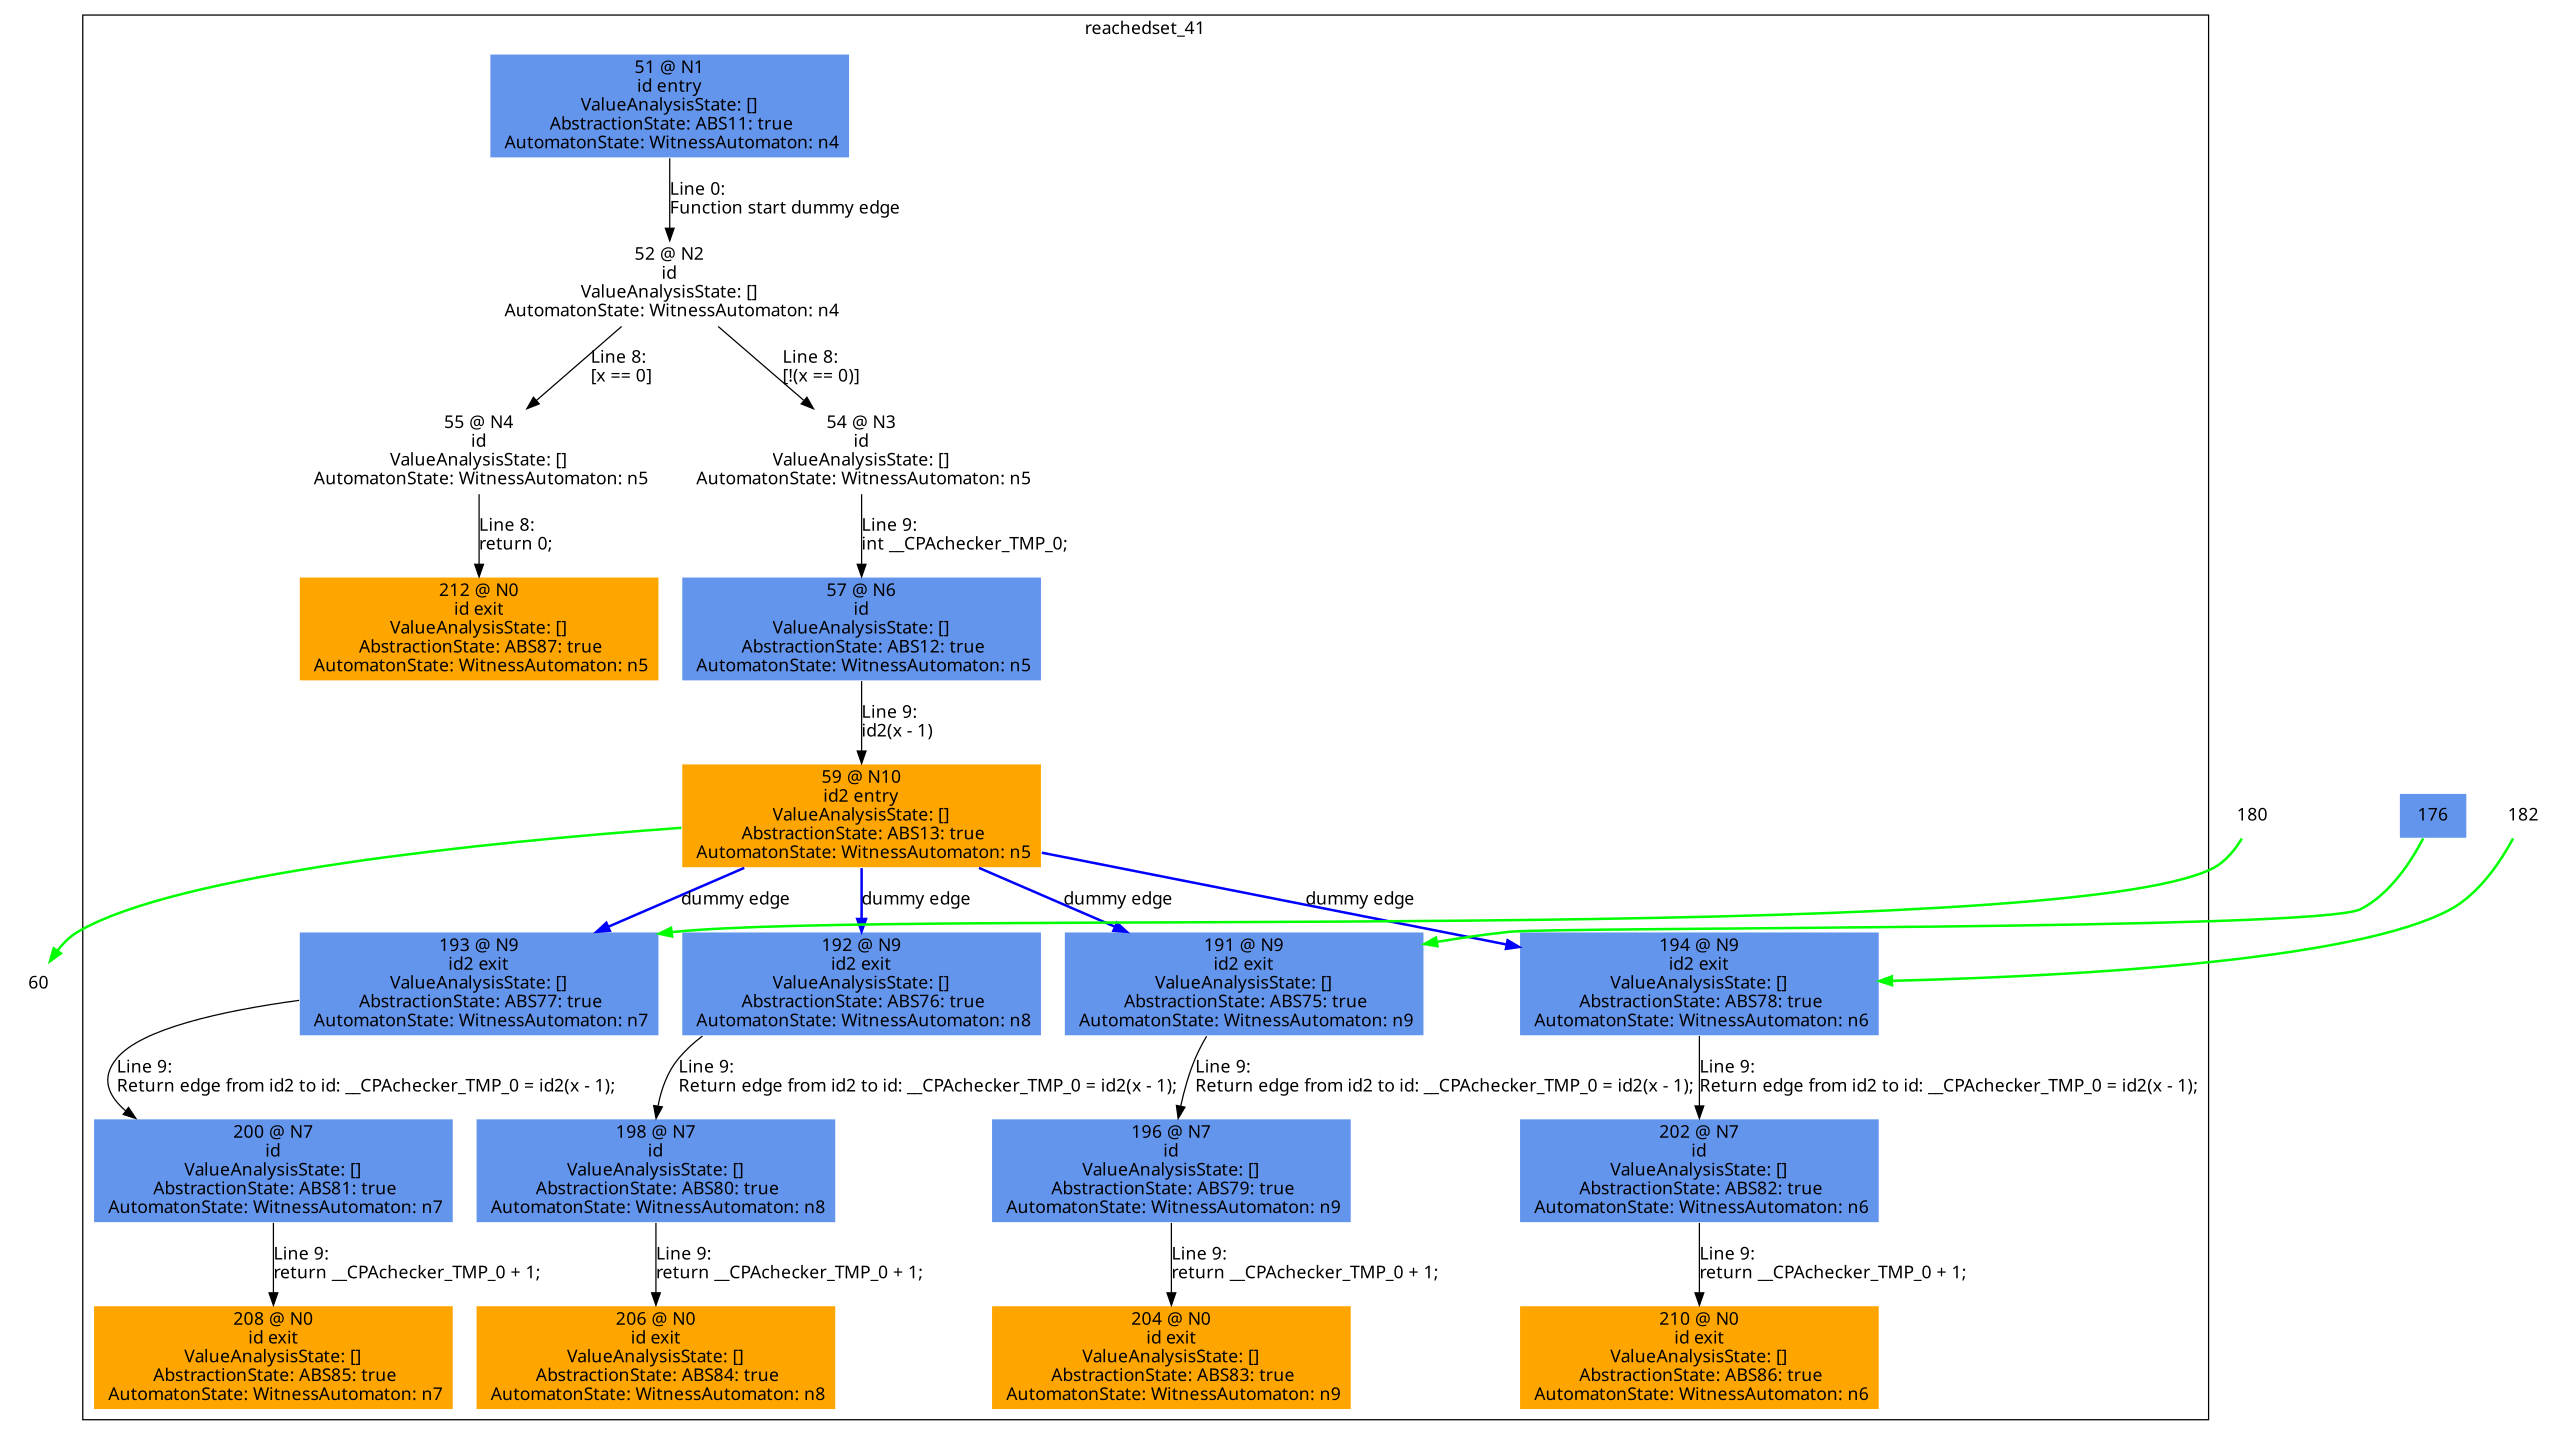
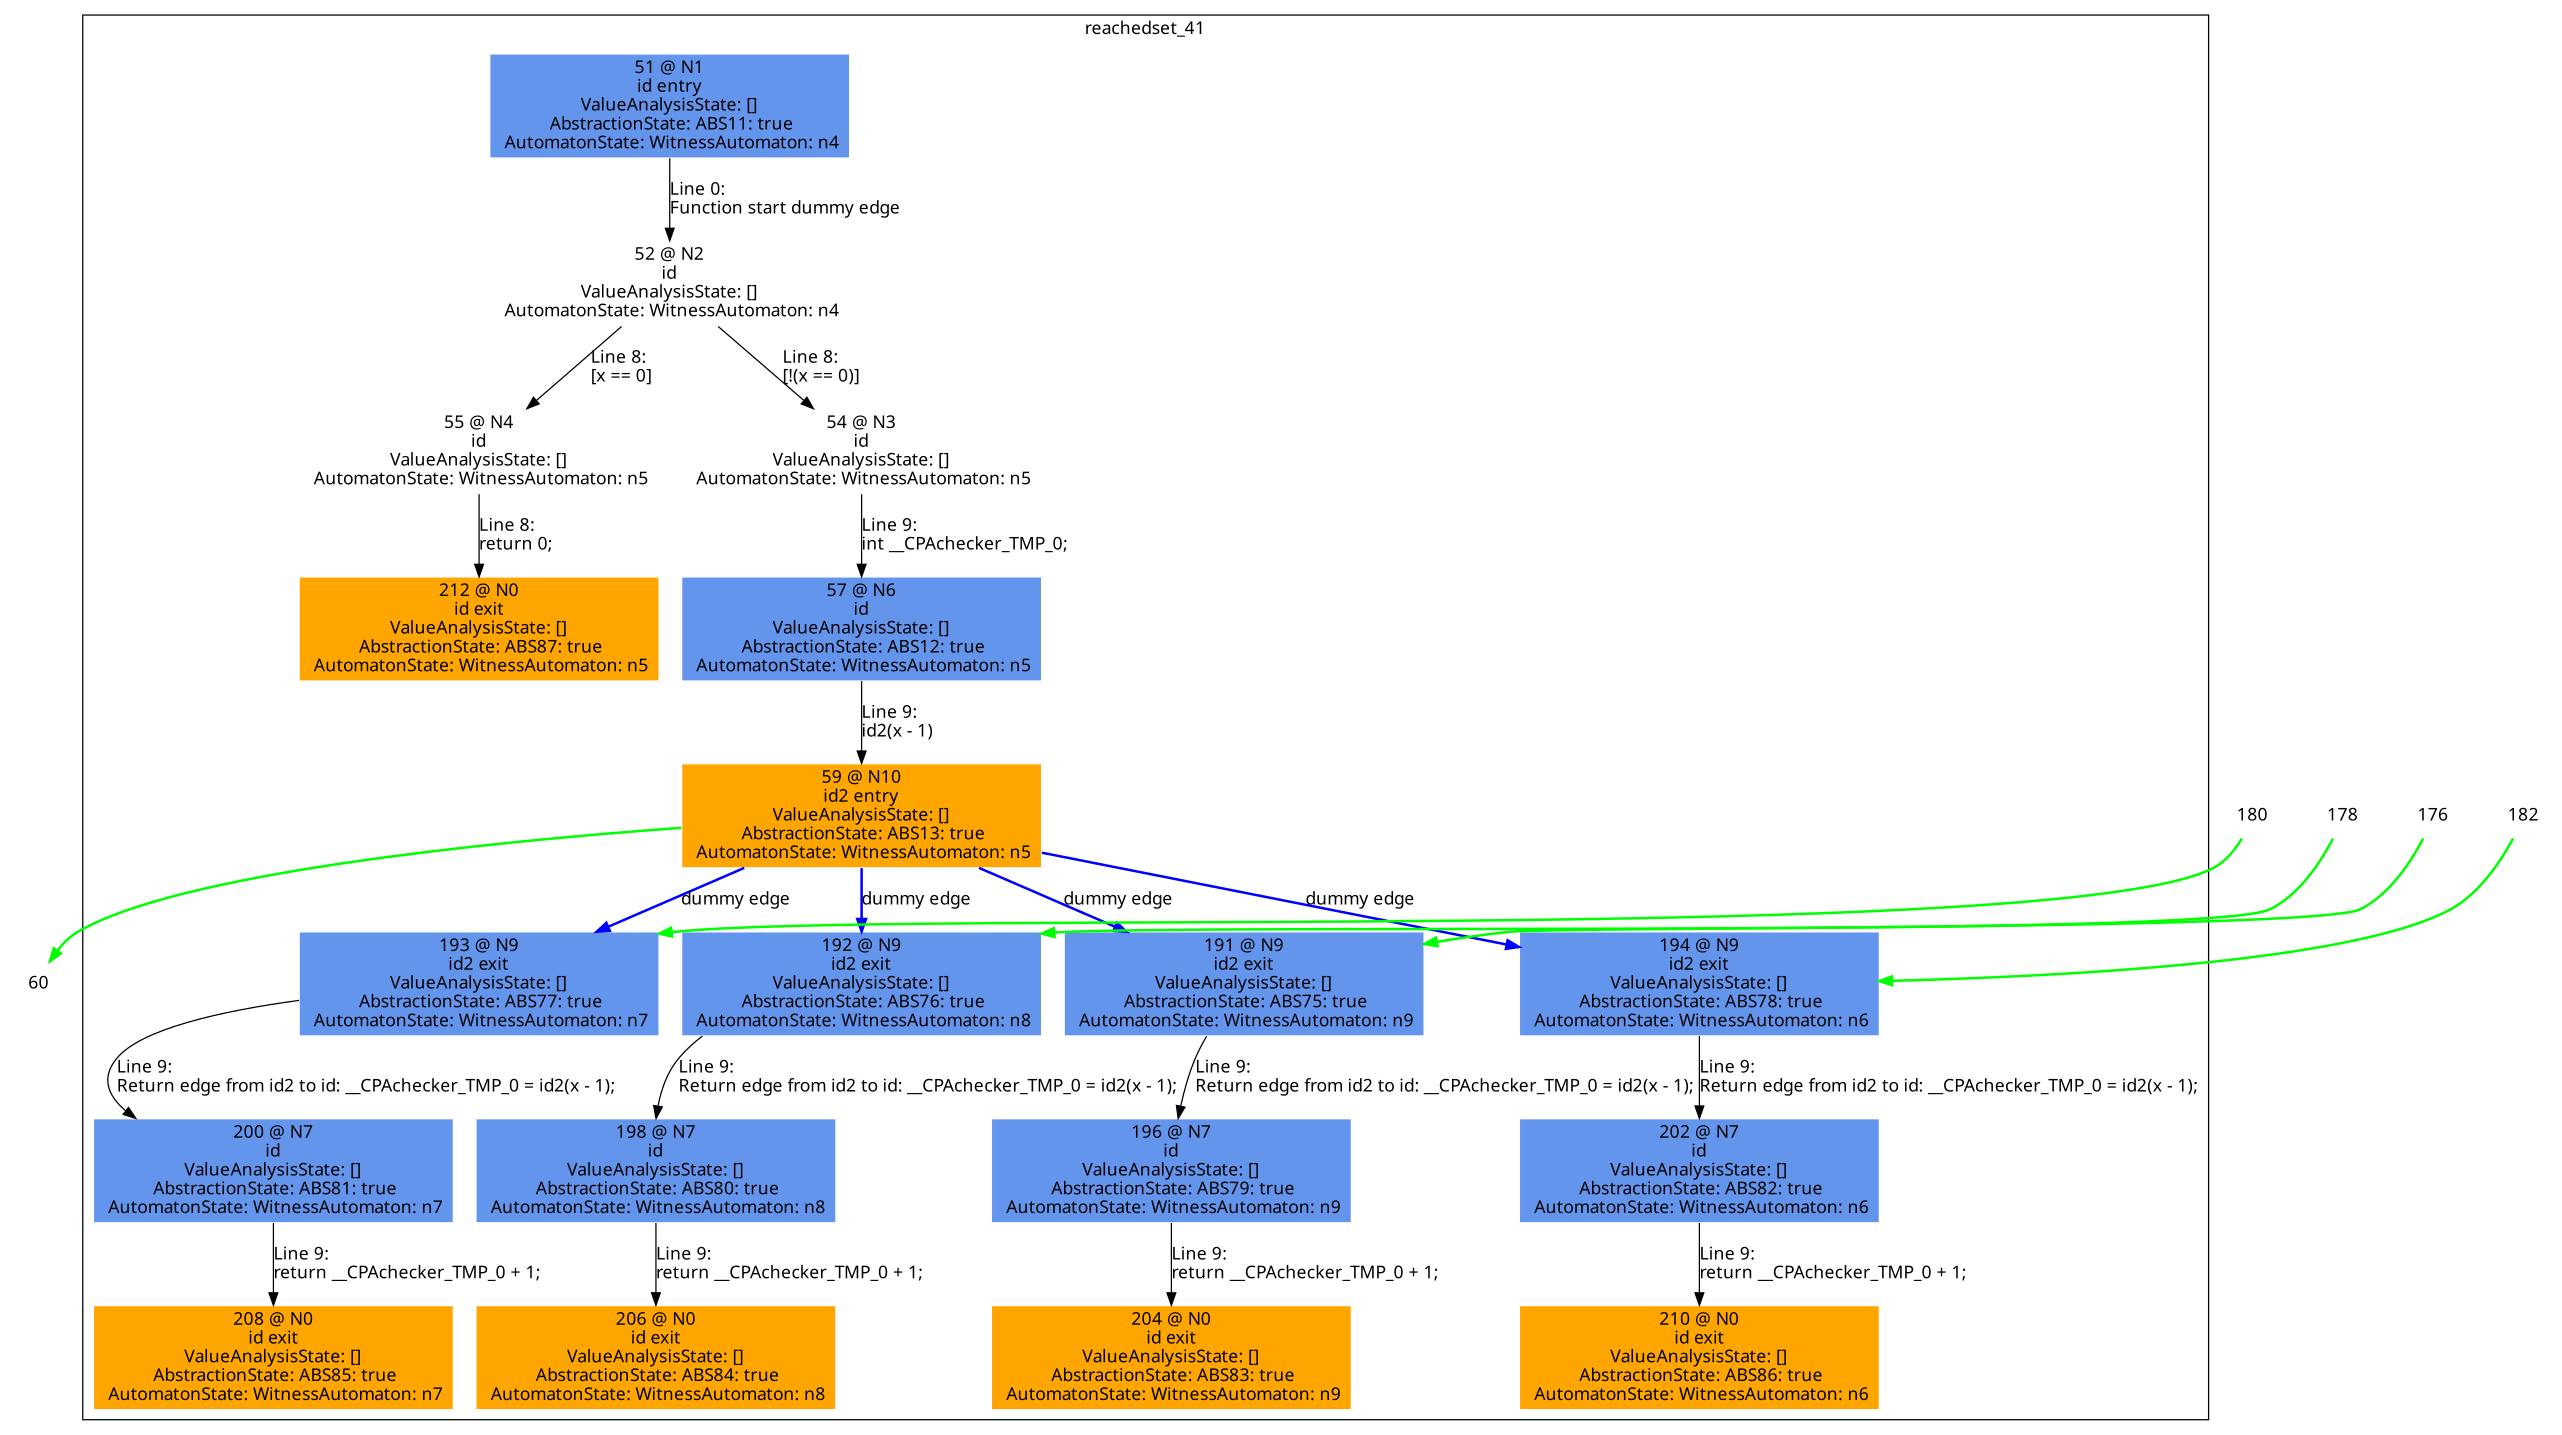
node "178": added
node "176": fillcolor cornflowerblue -> white
